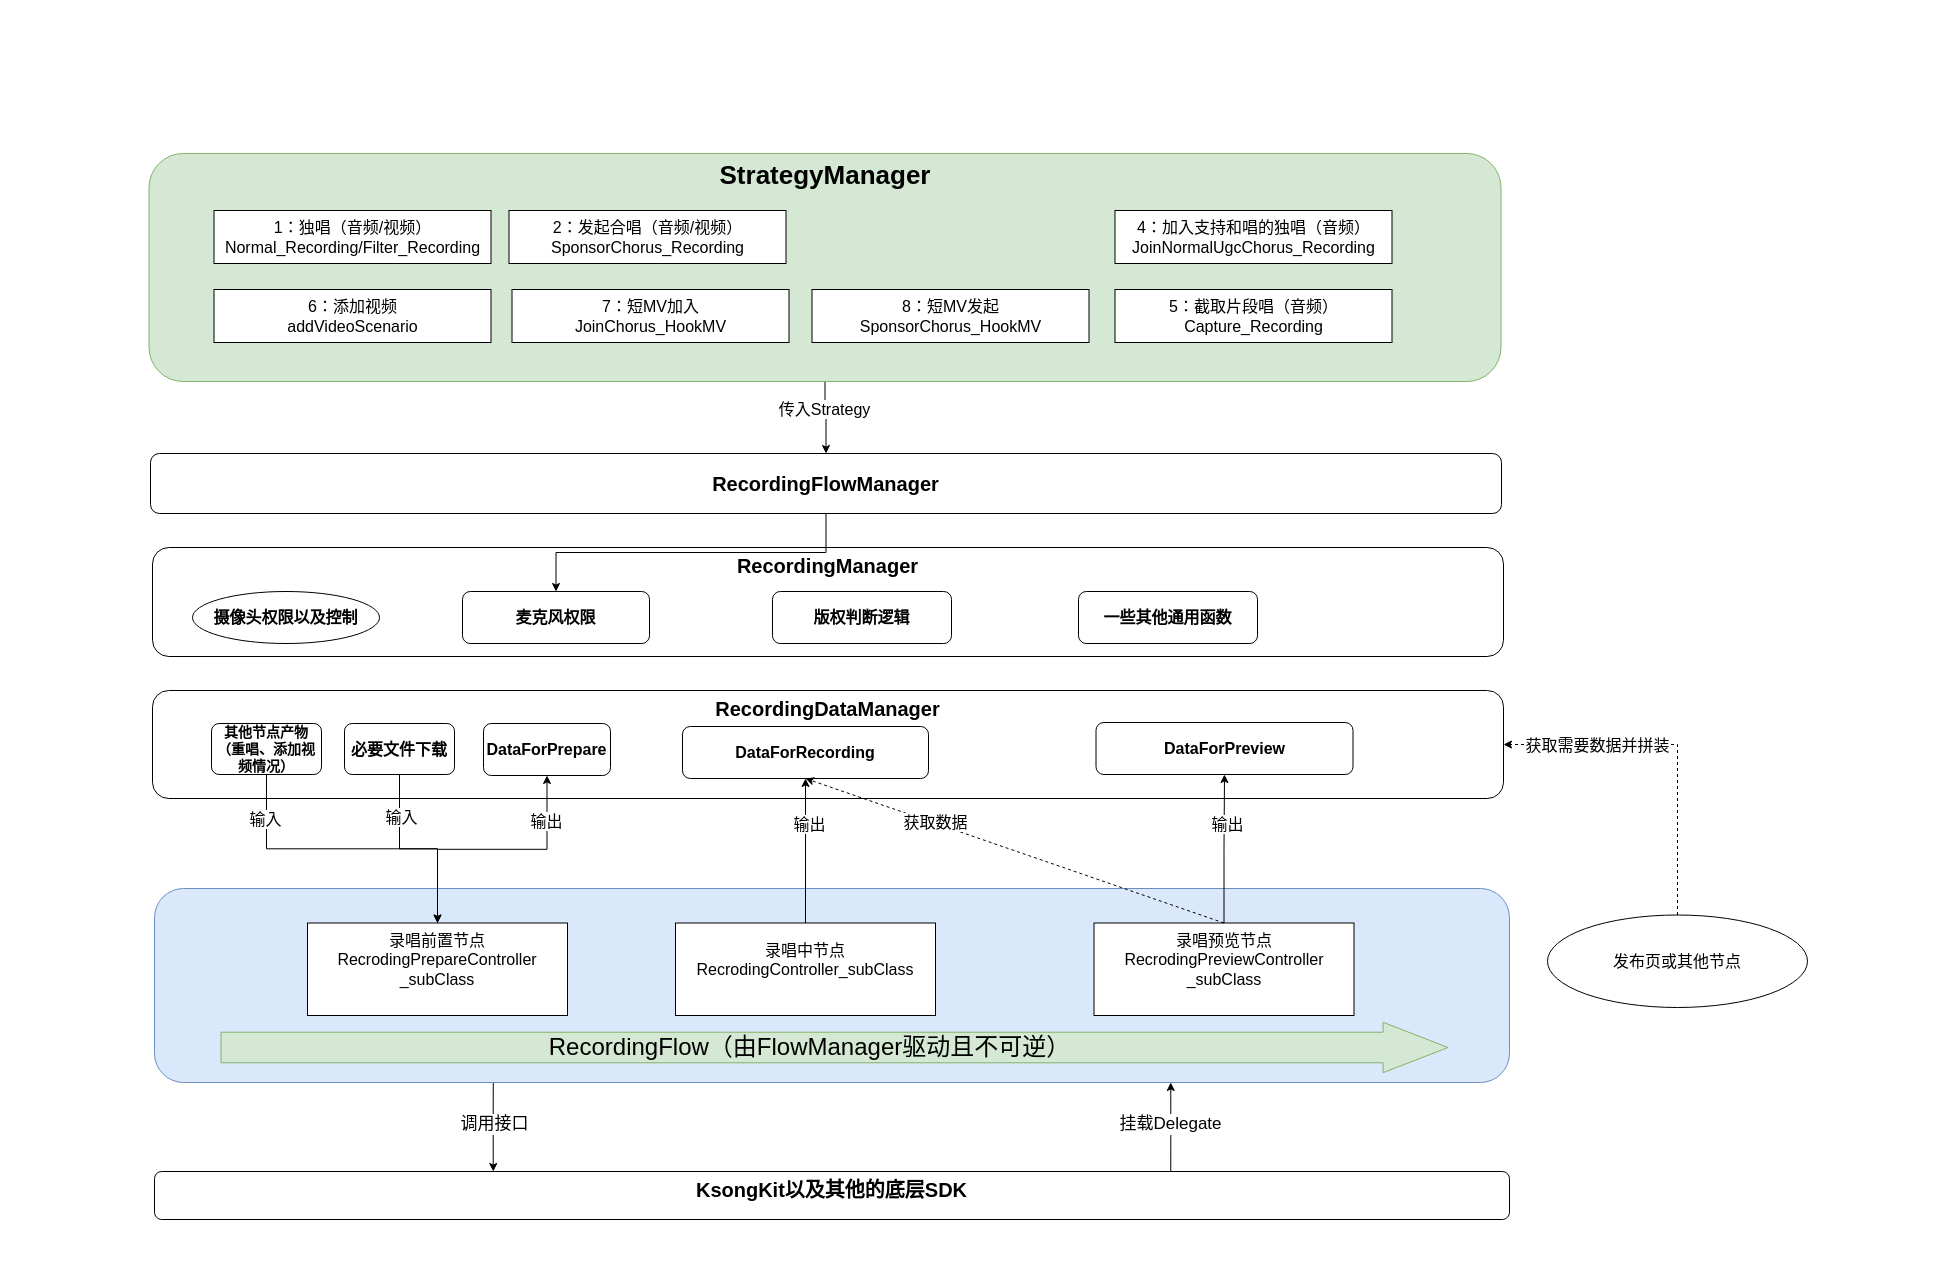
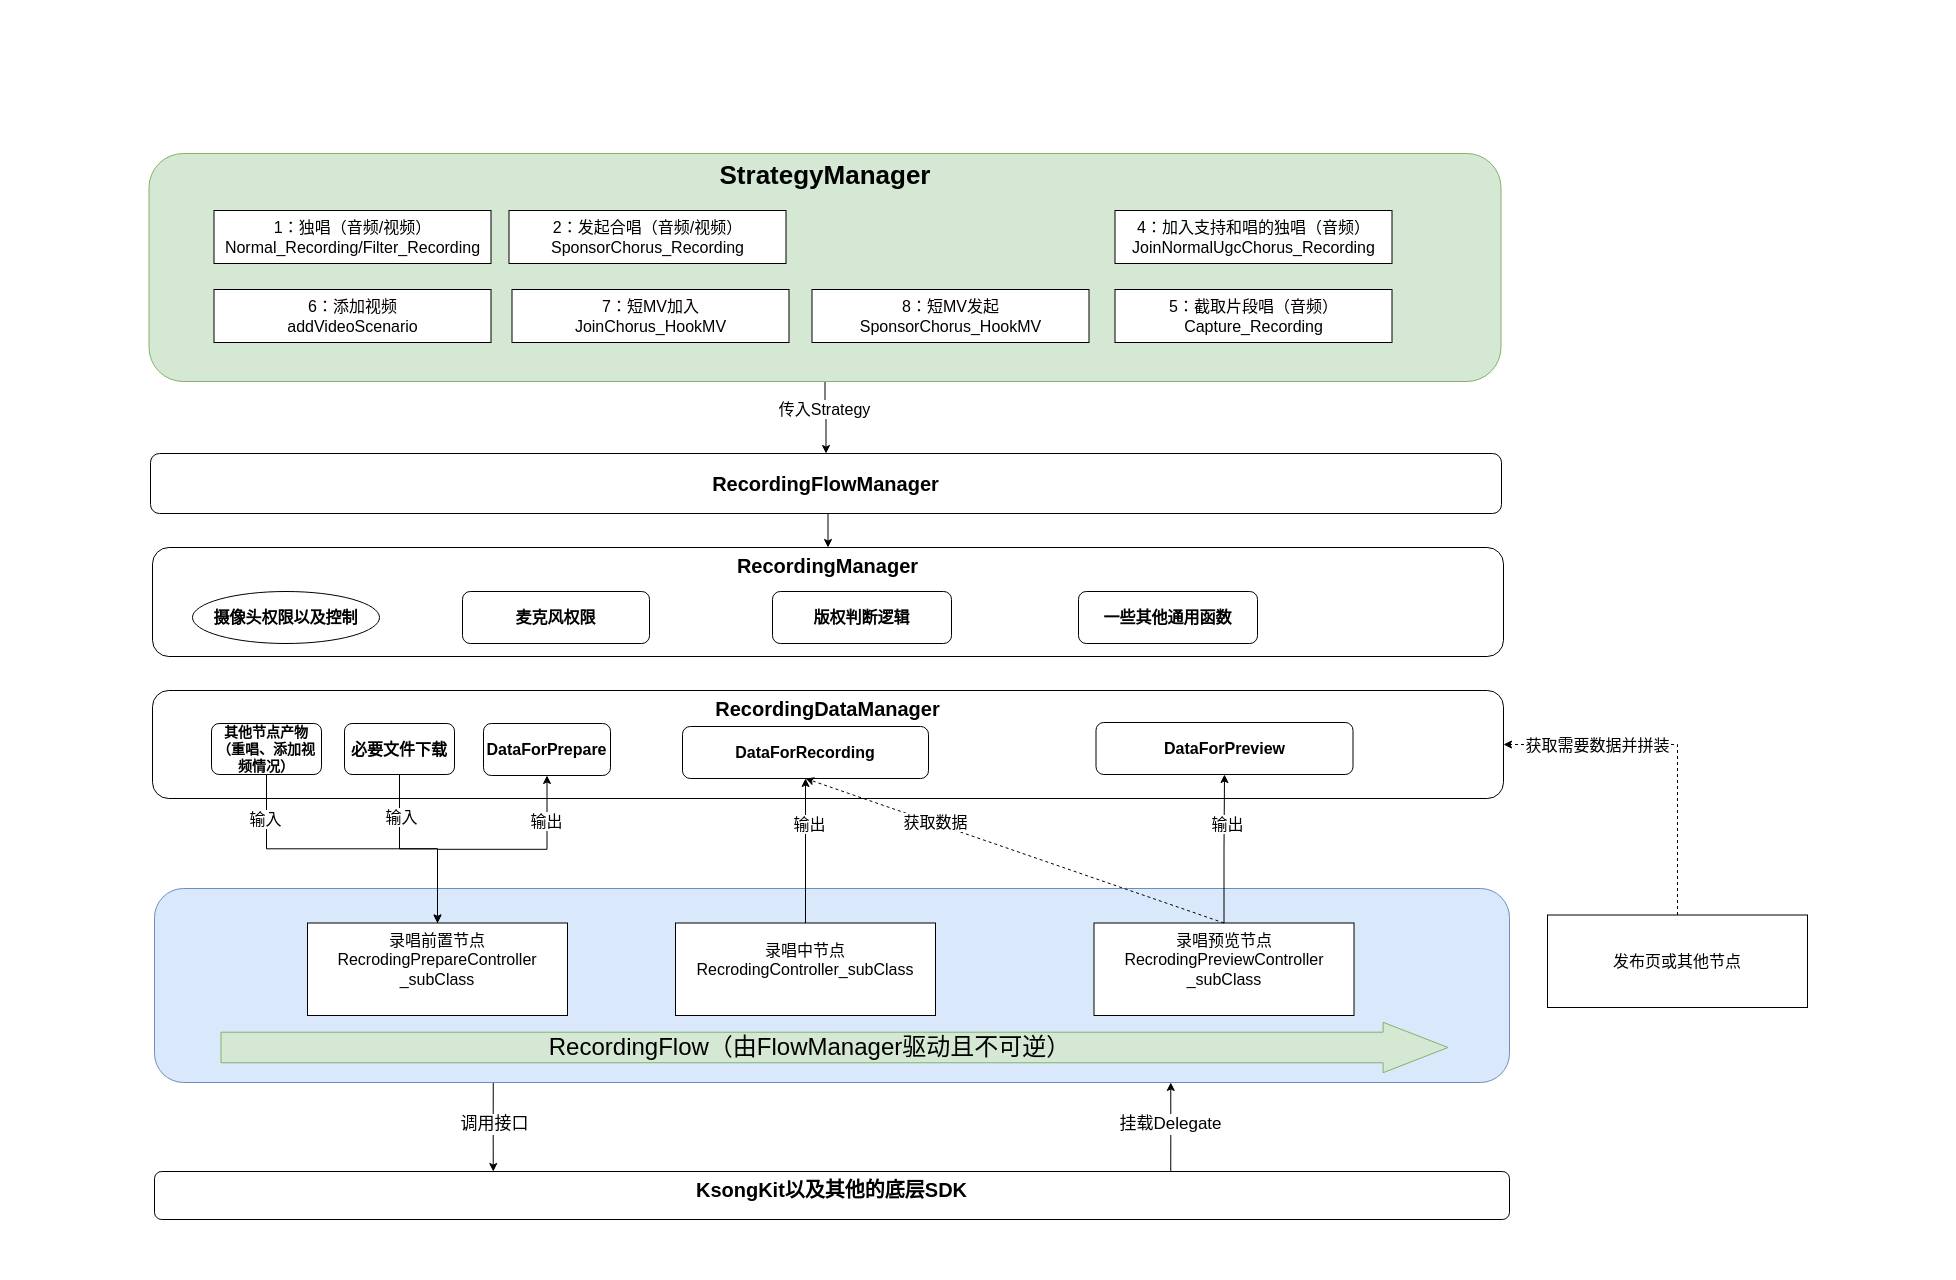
edge "RecordingFlowManager" -> "麦克风权限": now "RecordingFlowManager" -> "RecordingManager"
node "发布页或其他节点": shape ellipse -> rectangle
